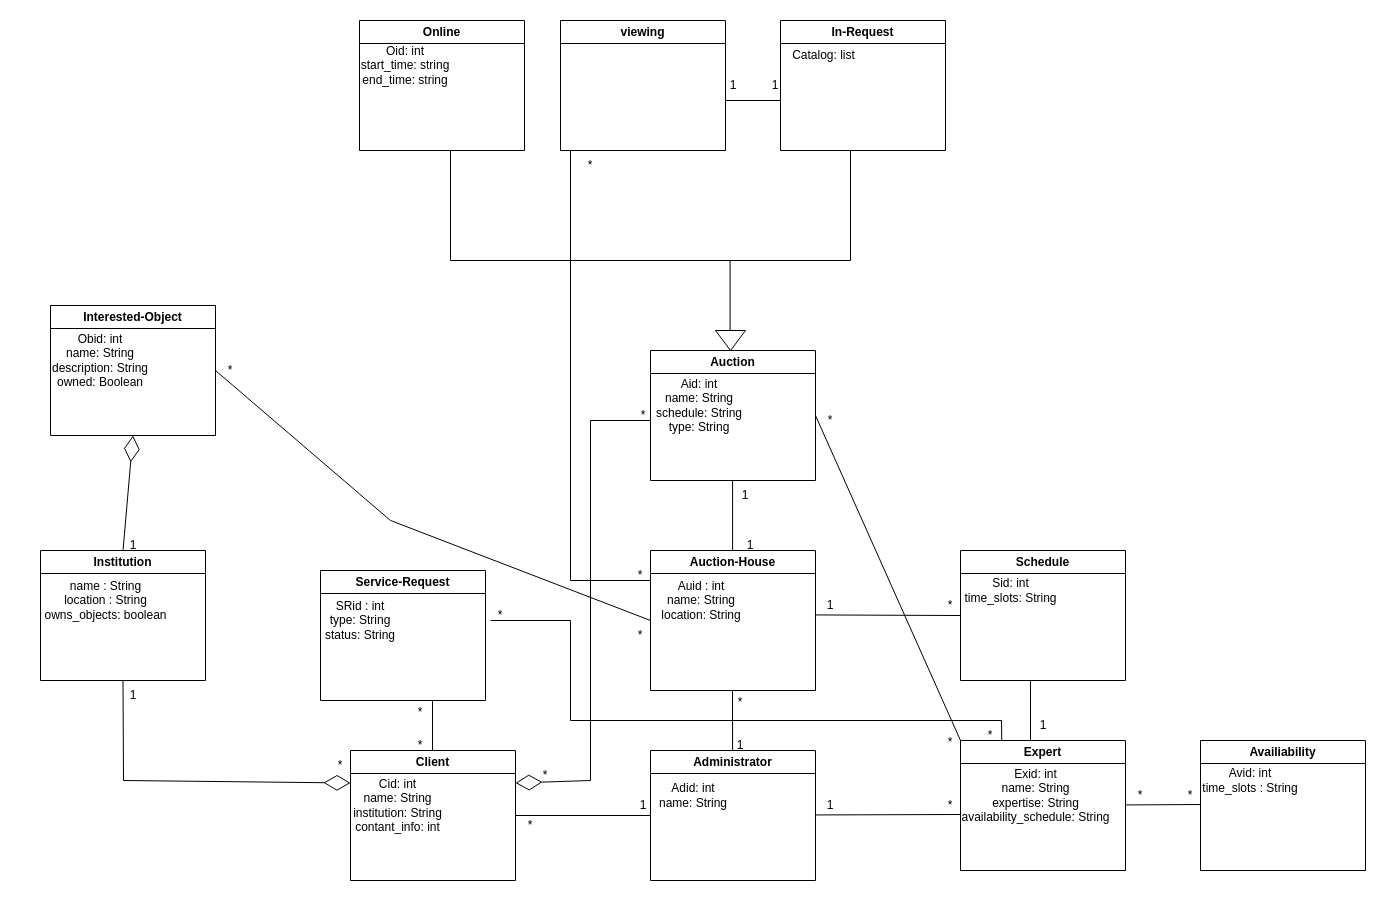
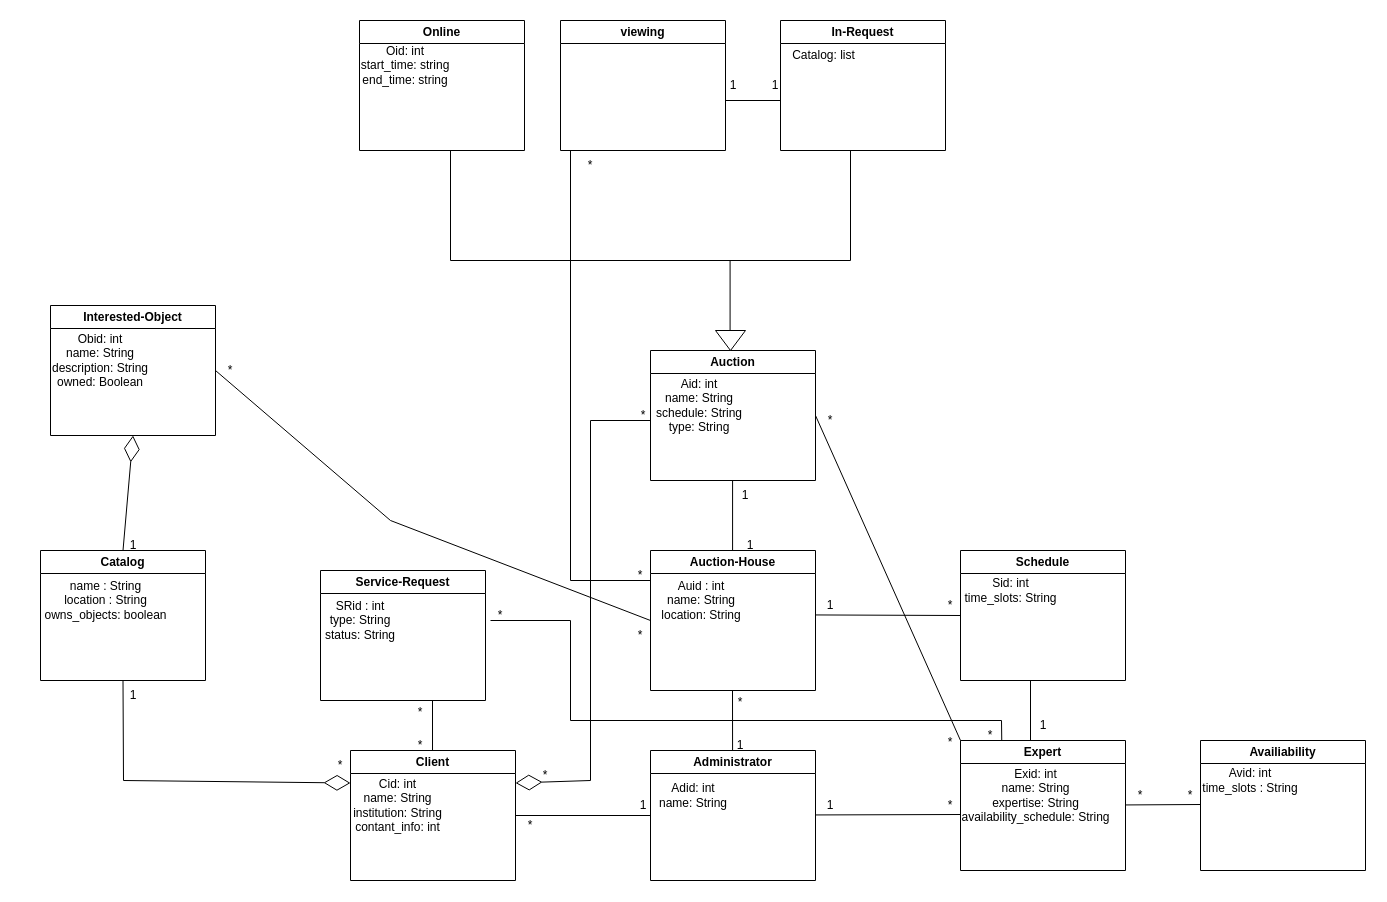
node "Institution": label "Institution" -> "Catalog"
